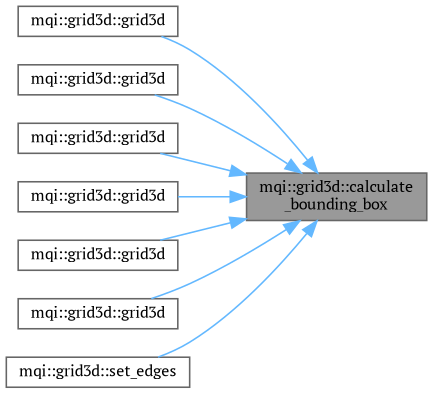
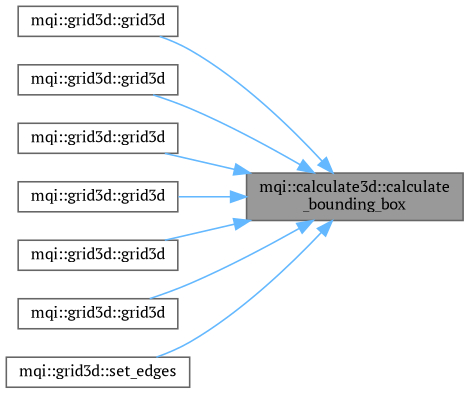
node "mqi::grid3d::calculate _bounding_box": label "mqi::grid3d::calculate _bounding_box" -> "mqi::calculate3d::calculate _bounding_box"
